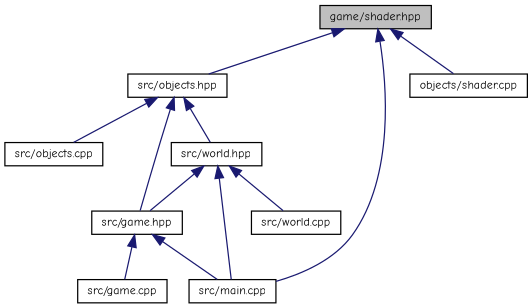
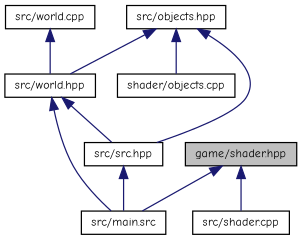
edge "src/objects.hpp" -> "game/shader.hpp": removed
node "objects/shader.cpp": label "objects/shader.cpp" -> "src/shader.cpp"
node "src/objects.cpp": label "src/objects.cpp" -> "shader/objects.cpp"
edge "src/world.cpp" -> "src/world.hpp": reversed
node "src/game.hpp": label "src/game.hpp" -> "src/src.hpp"
node "src/game.cpp": removed
node "src/main.cpp": label "src/main.cpp" -> "src/main.src"
